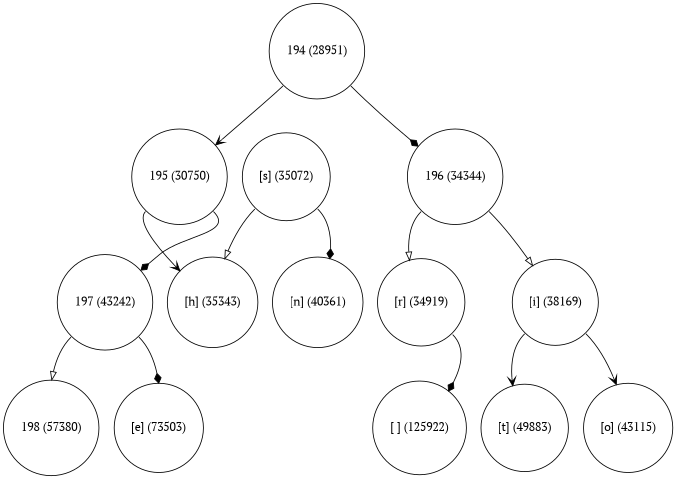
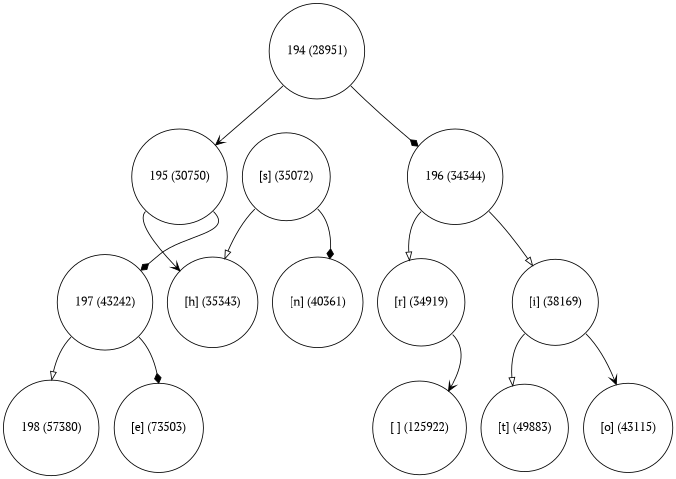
edge "[i] (38169)" -> "[t] (49883)": arrowhead vee -> onormal
edge "[r] (34919)" -> "[ ] (125922)": arrowhead diamond -> vee
